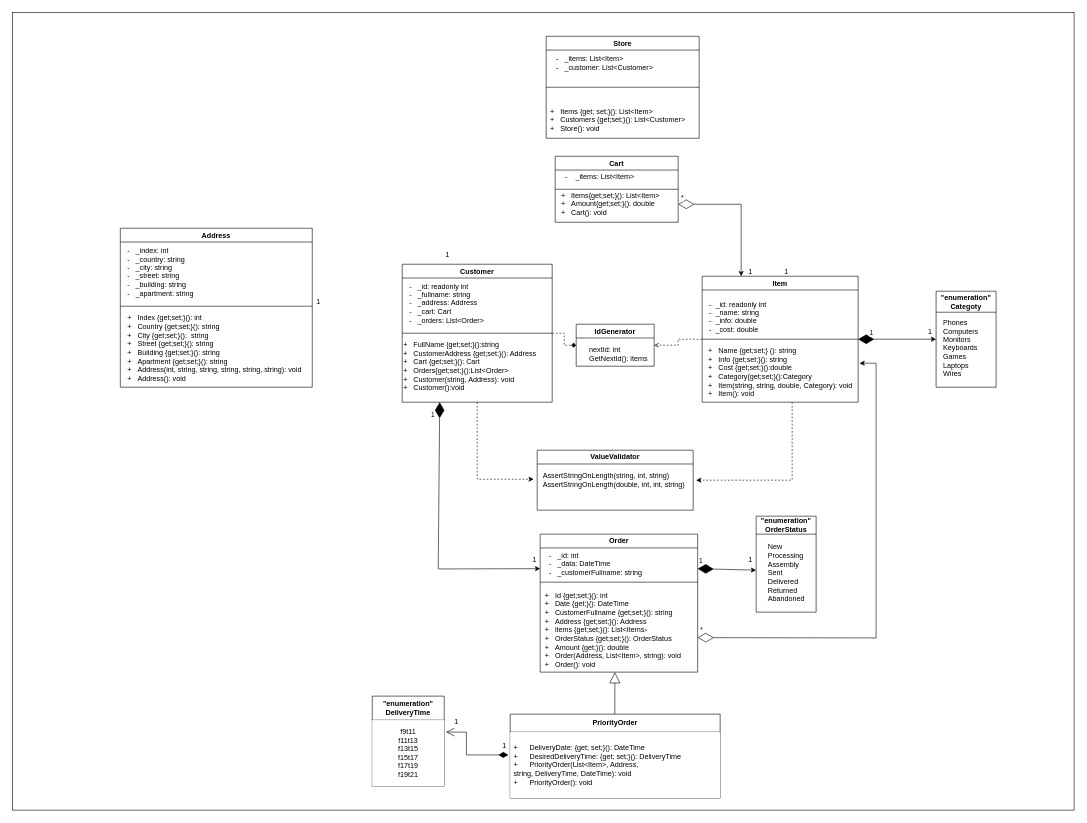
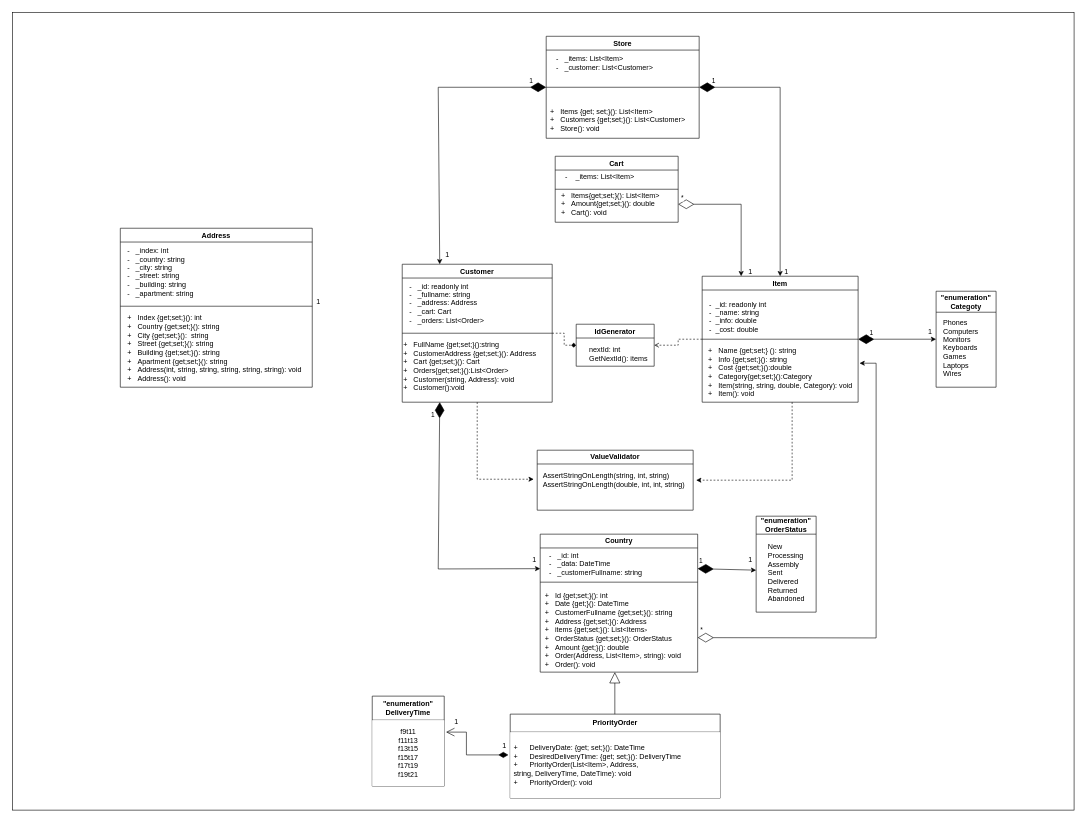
edge "Store" -- "Item": added, label "1"
edge "Store" -- "Customer": added, label "1"
node "Order": label "Order" -> "Country"
